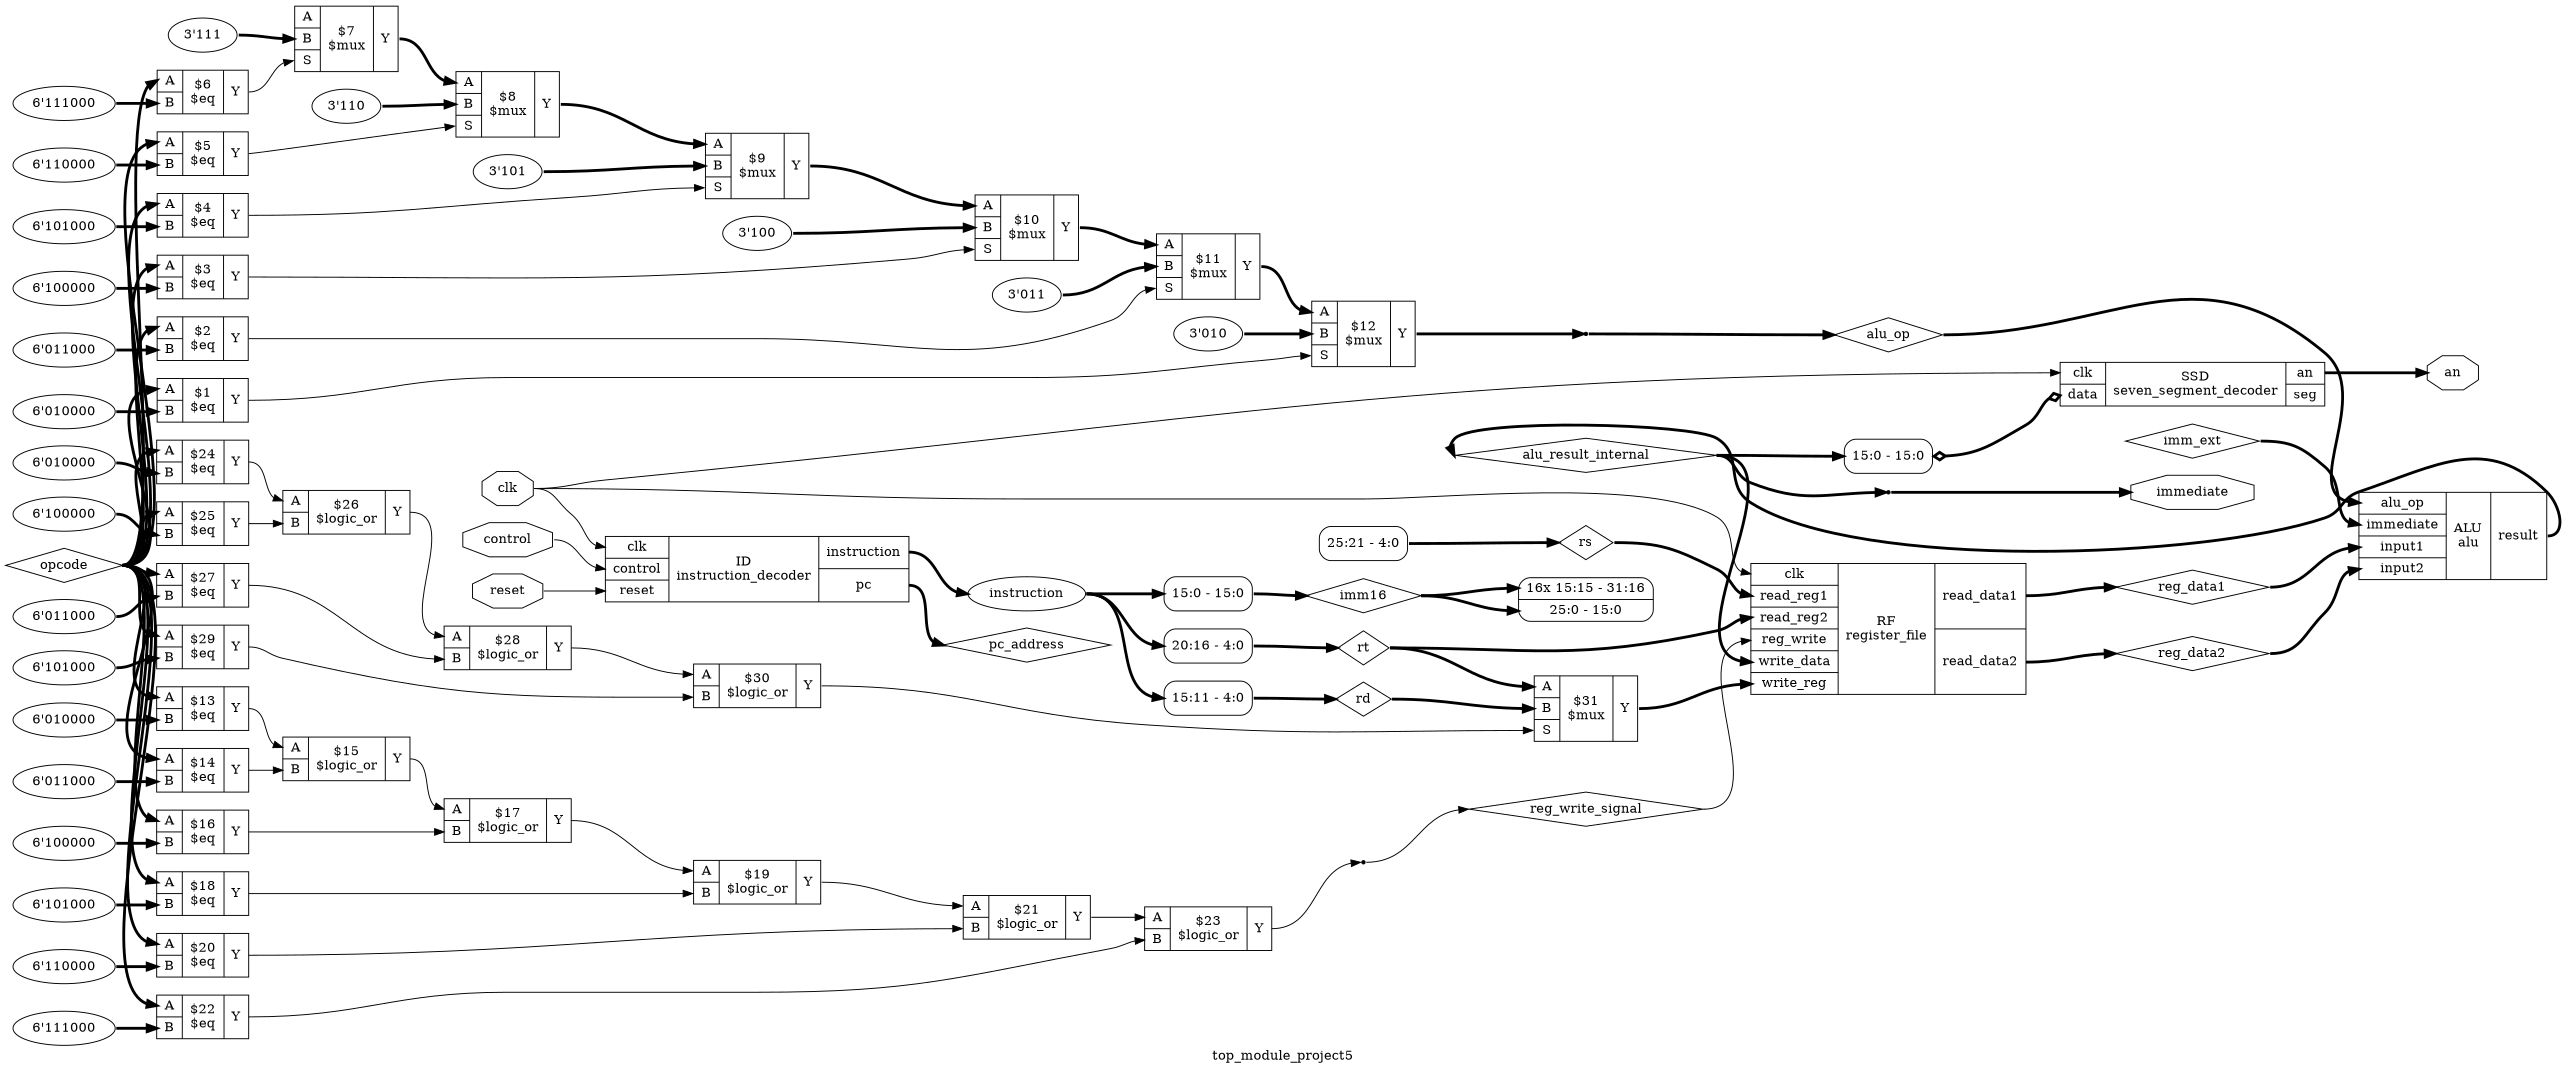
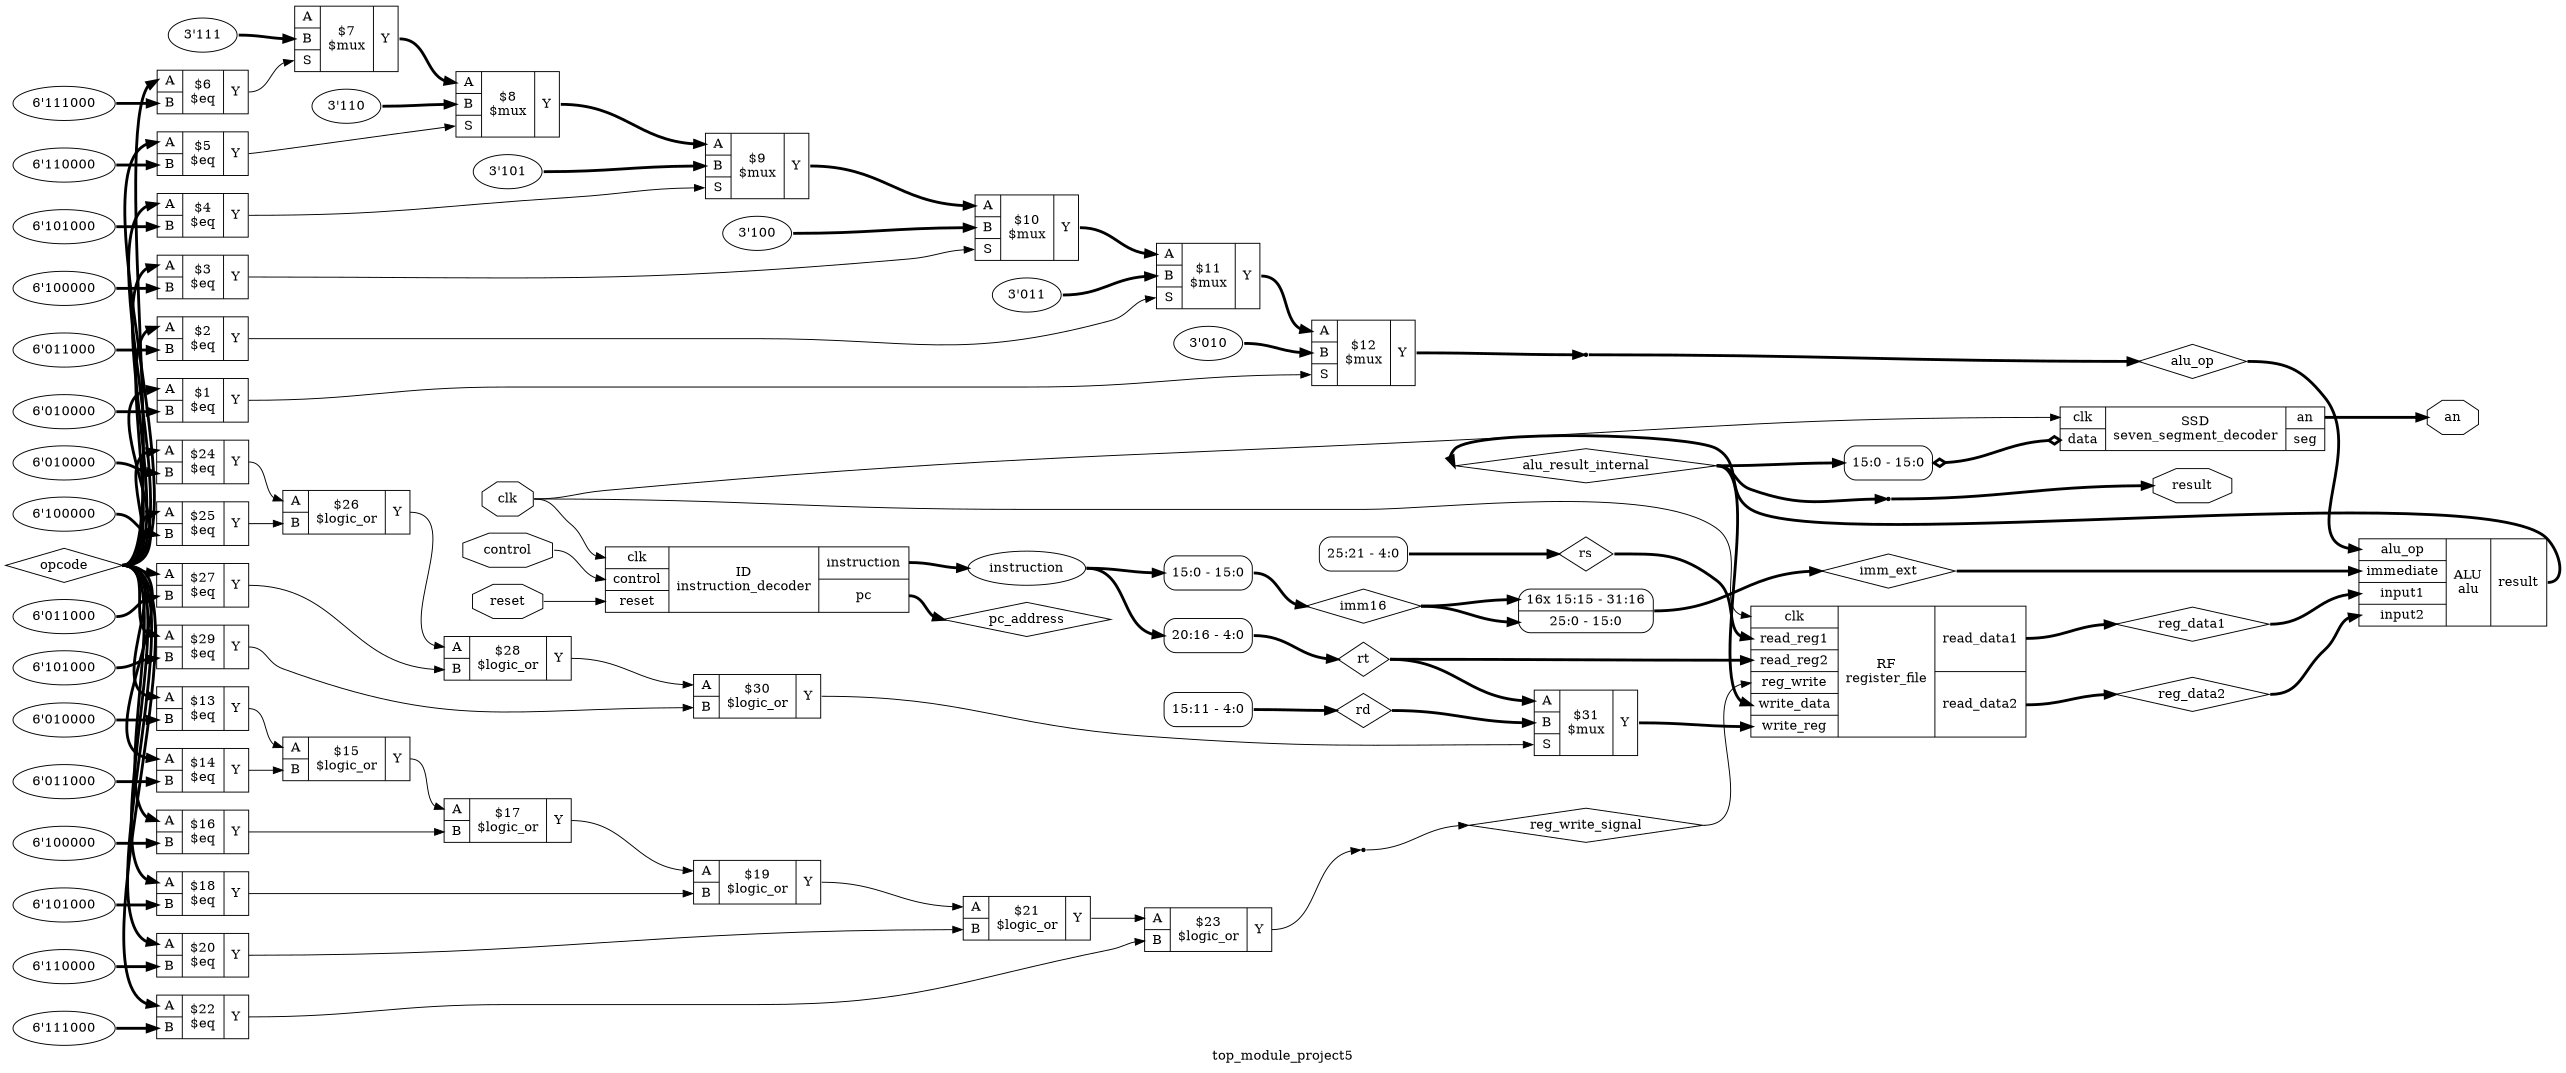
node "immediate": label "immediate" -> "result"
edge "16x 15:15 - 31:16" -> "imm_ext": added
edge "instruction" -> "15:11 - 4:0": removed
